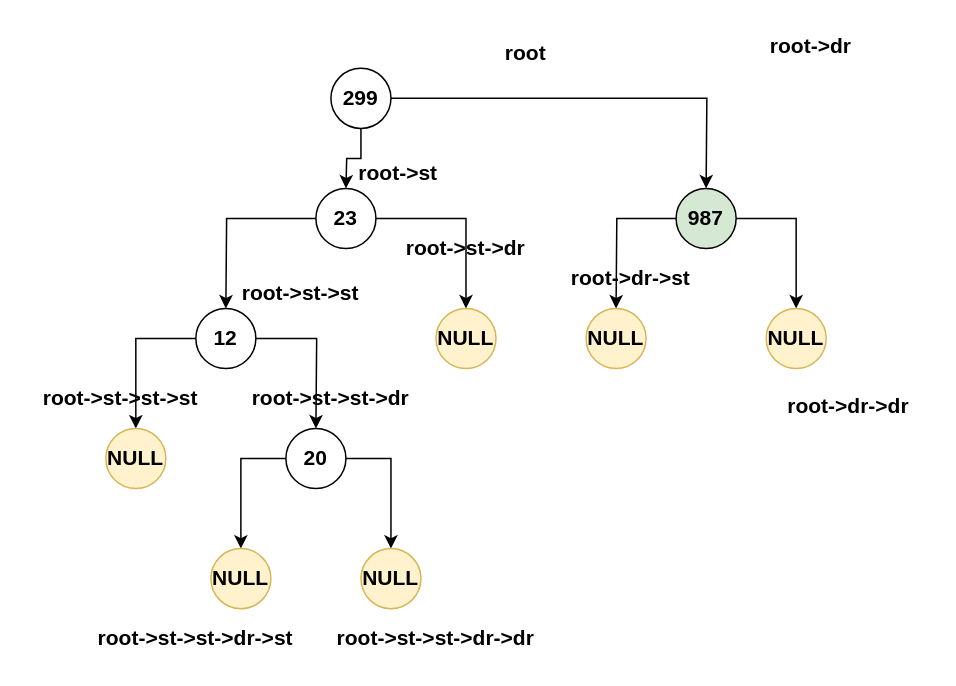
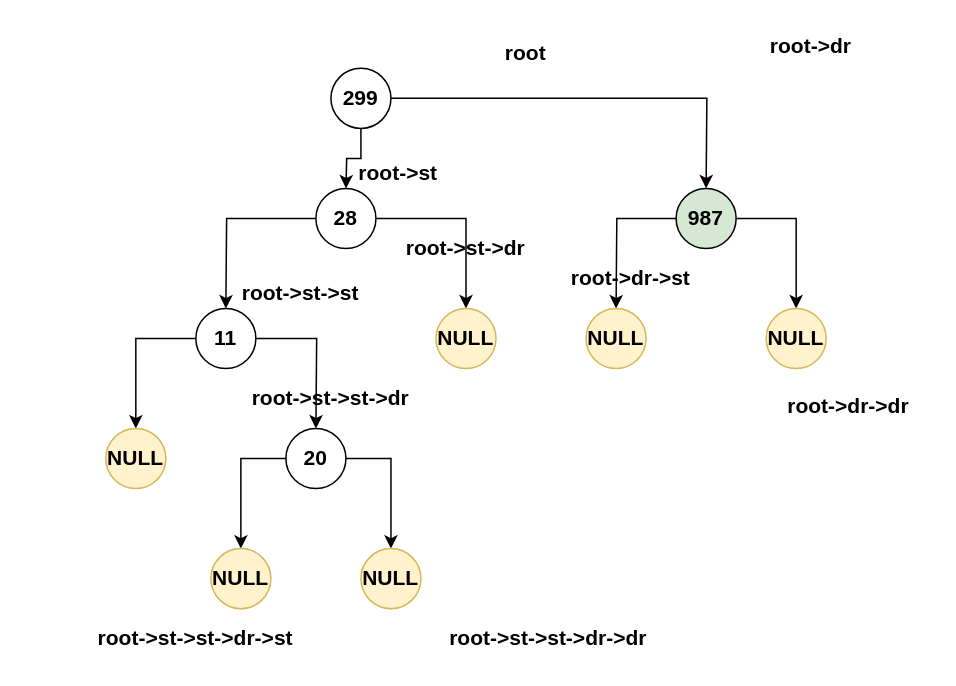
node "23": label "23" -> "28"
node "12": label "12" -> "11"
node "root->st->st->st": removed
node "root->st->st->dr->dr": moved (436, 638) -> (548, 638)
